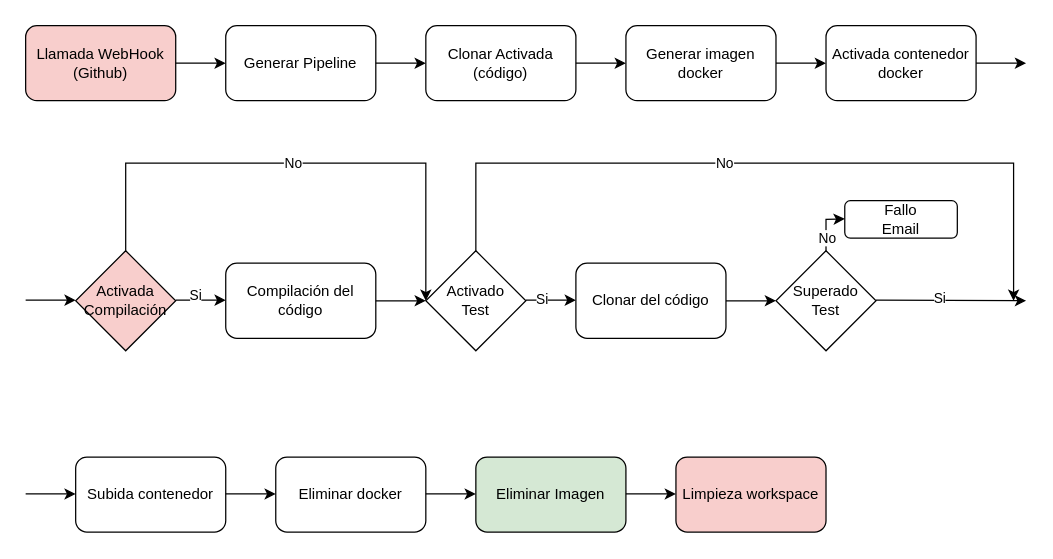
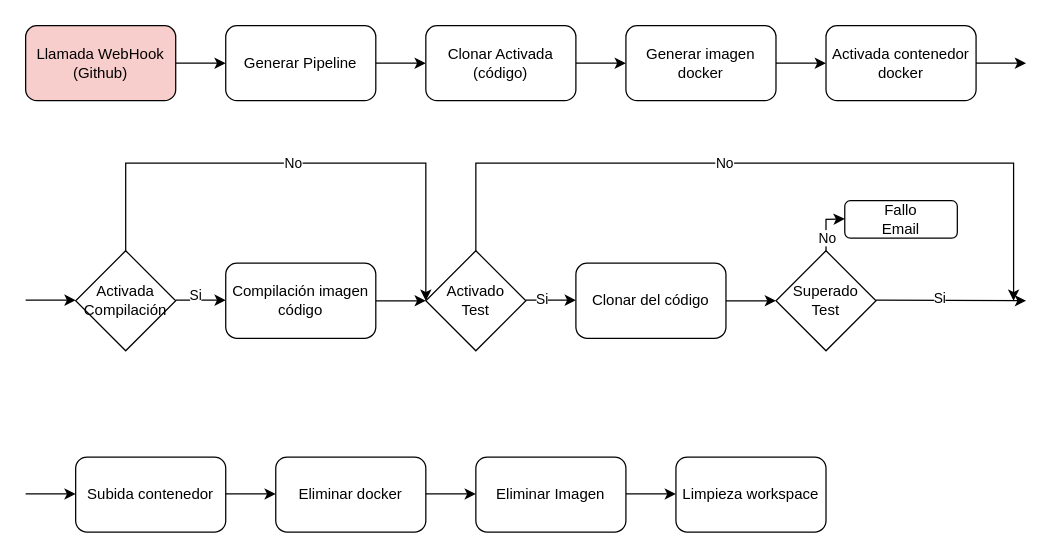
node "Activada Compilación": fillcolor #f8cecc -> #ffffff
node "Compilación del código": label "Compilación del código" -> "Compilación imagen código"
node "Eliminar Imagen": fillcolor #d5e8d4 -> #ffffff
node "Limpieza workspace": fillcolor #f8cecc -> #ffffff
